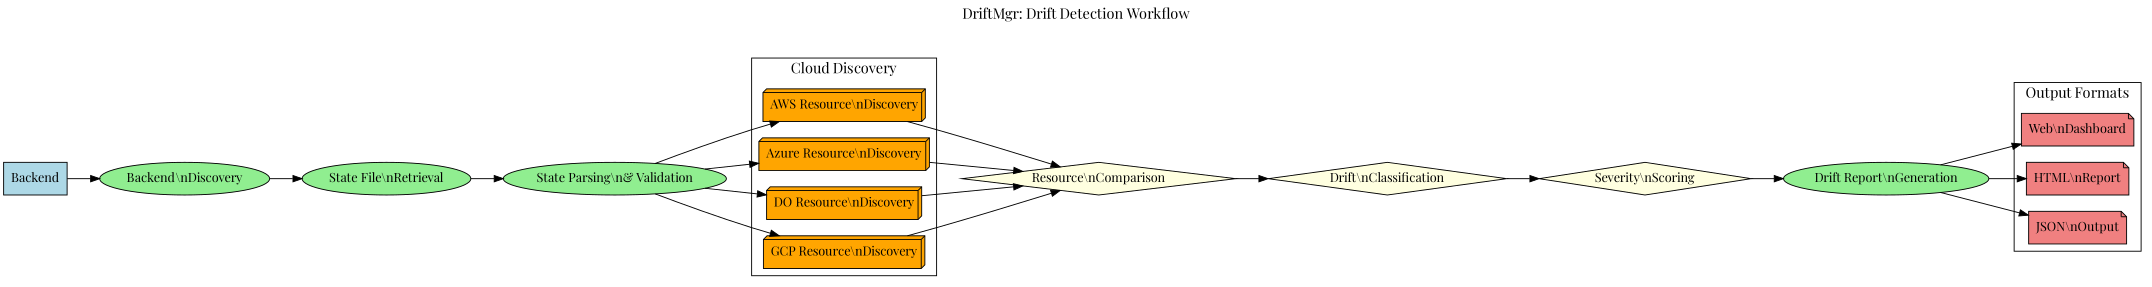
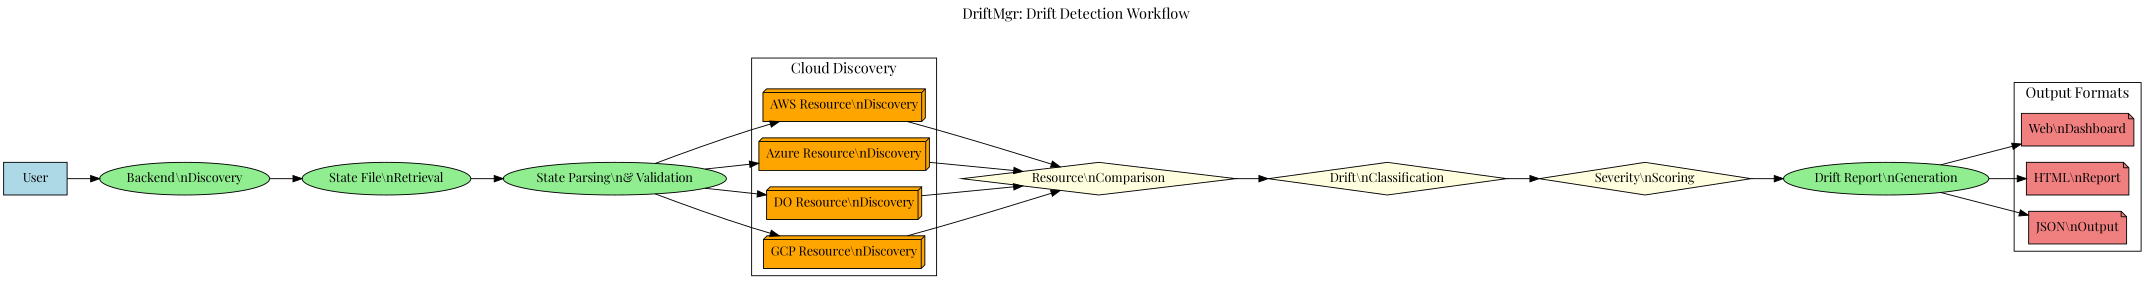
node "Backend": label "Backend" -> "User"
